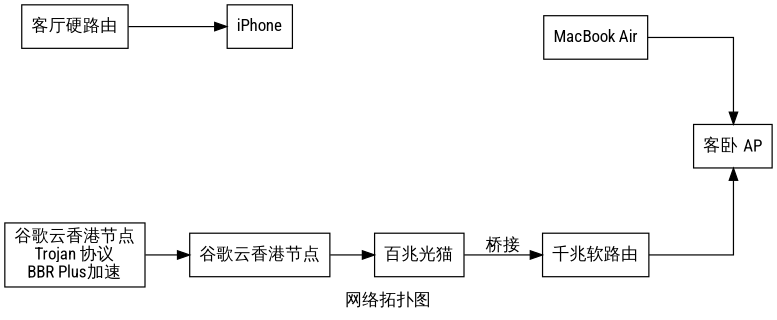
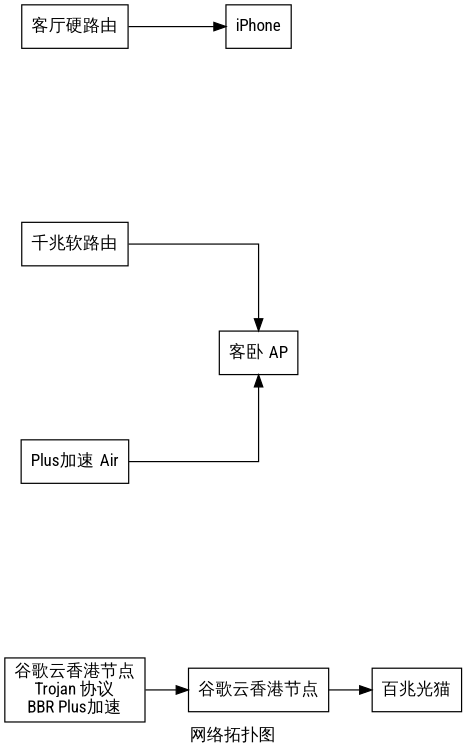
node "MacBook Air": label "MacBook Air" -> "Plus加速 Air"
edge "百兆光猫" -> "千兆软路由": removed, label "桥接"
